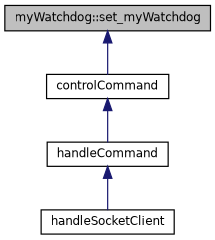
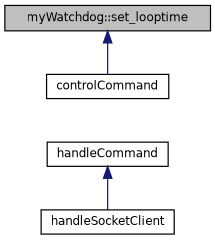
node "myWatchdog::set_myWatchdog": label "myWatchdog::set_myWatchdog" -> "myWatchdog::set_looptime"
edge "handleCommand" -> "controlCommand": removed
